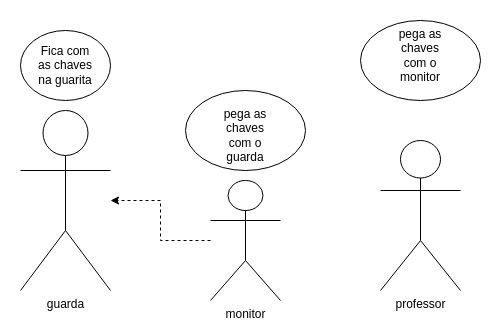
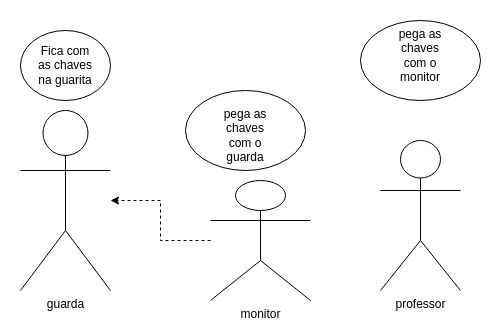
node "monitor": size 70x120 -> 100x120
